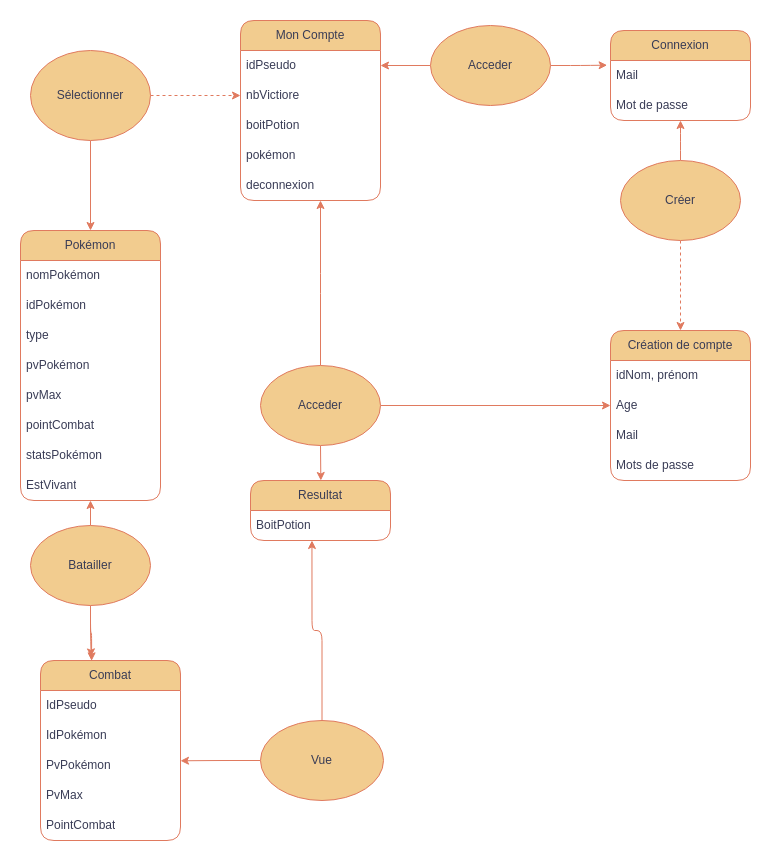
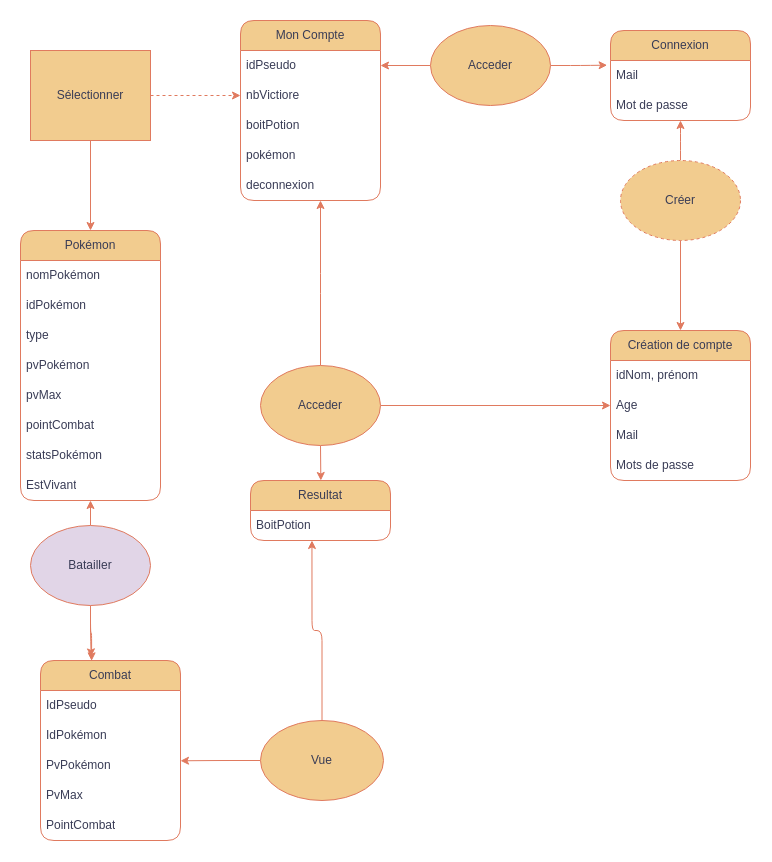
node "Sélectionner": shape ellipse -> rectangle
node "Créer": style solid -> dashed
edge "Créer" -> "Création de compte": style dashed -> solid
node "Batailler": fillcolor #f2cc8f -> #e1d5e7
